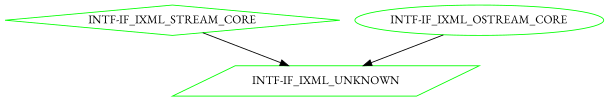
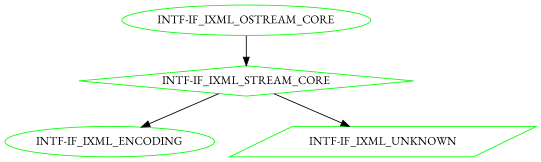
edge "INTF-IF_IXML_OSTREAM_CORE" -> "INTF-IF_IXML_UNKNOWN": now "INTF-IF_IXML_OSTREAM_CORE" -> "INTF-IF_IXML_STREAM_CORE"
node "INTF-IF_IXML_ENCODING": added
